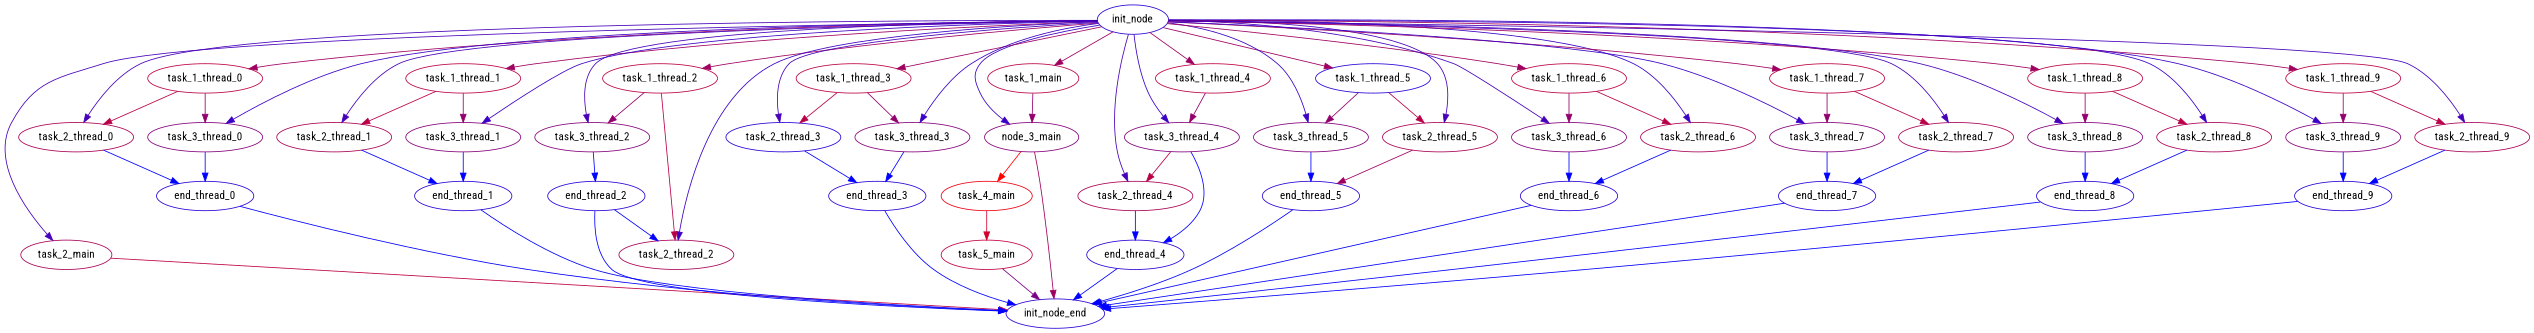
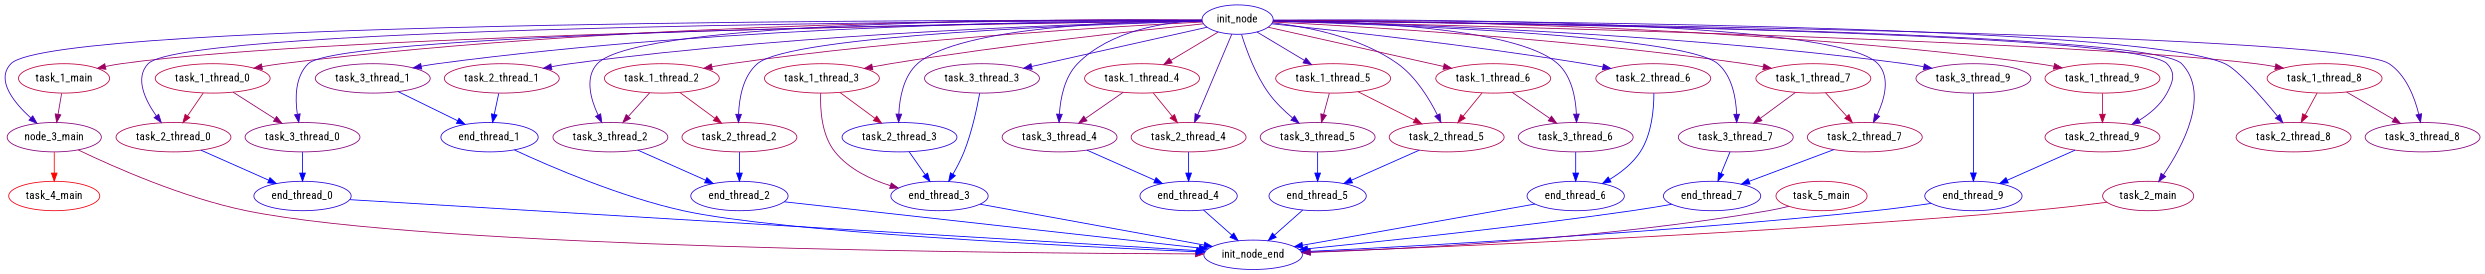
edge "init_node" -> "task_1_thread_5": color #9f0060 -> #4600b9
node "task_1_thread_1": removed
node "task_1_thread_5": color #2900d6 -> #bb0044
edge "task_1_thread_9" -> "task_3_thread_9": removed
edge "task_1_thread_3" -> "task_3_thread_3": now "task_1_thread_3" -> "end_thread_3"
edge "task_1_thread_6" -> "task_2_thread_6": now "task_1_thread_6" -> "task_2_thread_5"
edge "task_3_thread_4" -> "task_2_thread_4": now "task_1_thread_4" -> "task_2_thread_4"
edge "task_2_thread_5" -> "end_thread_5": color #9f0060 -> #0000ff
node "end_thread_8": removed
edge "task_4_main" -> "task_5_main": removed
edge "end_thread_2" -> "task_2_thread_2": reversed
